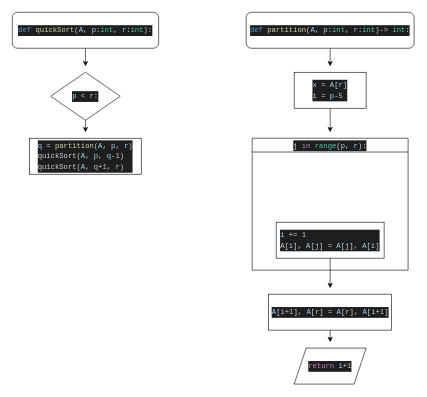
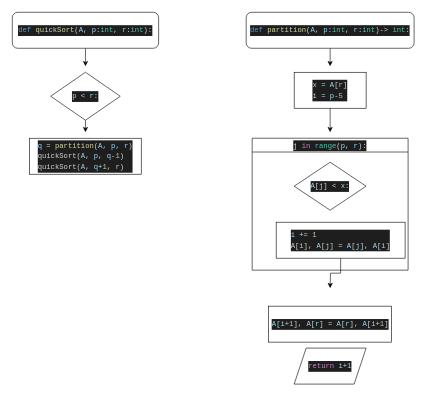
node "A[j] < x:": added
node "i += 1 A[i], A[j] = A[j], A[i]": size 108x36 -> 129x36
node "A[i+1], A[r] = A[r], A[i+1]": moved (330, 312) -> (330, 324)
